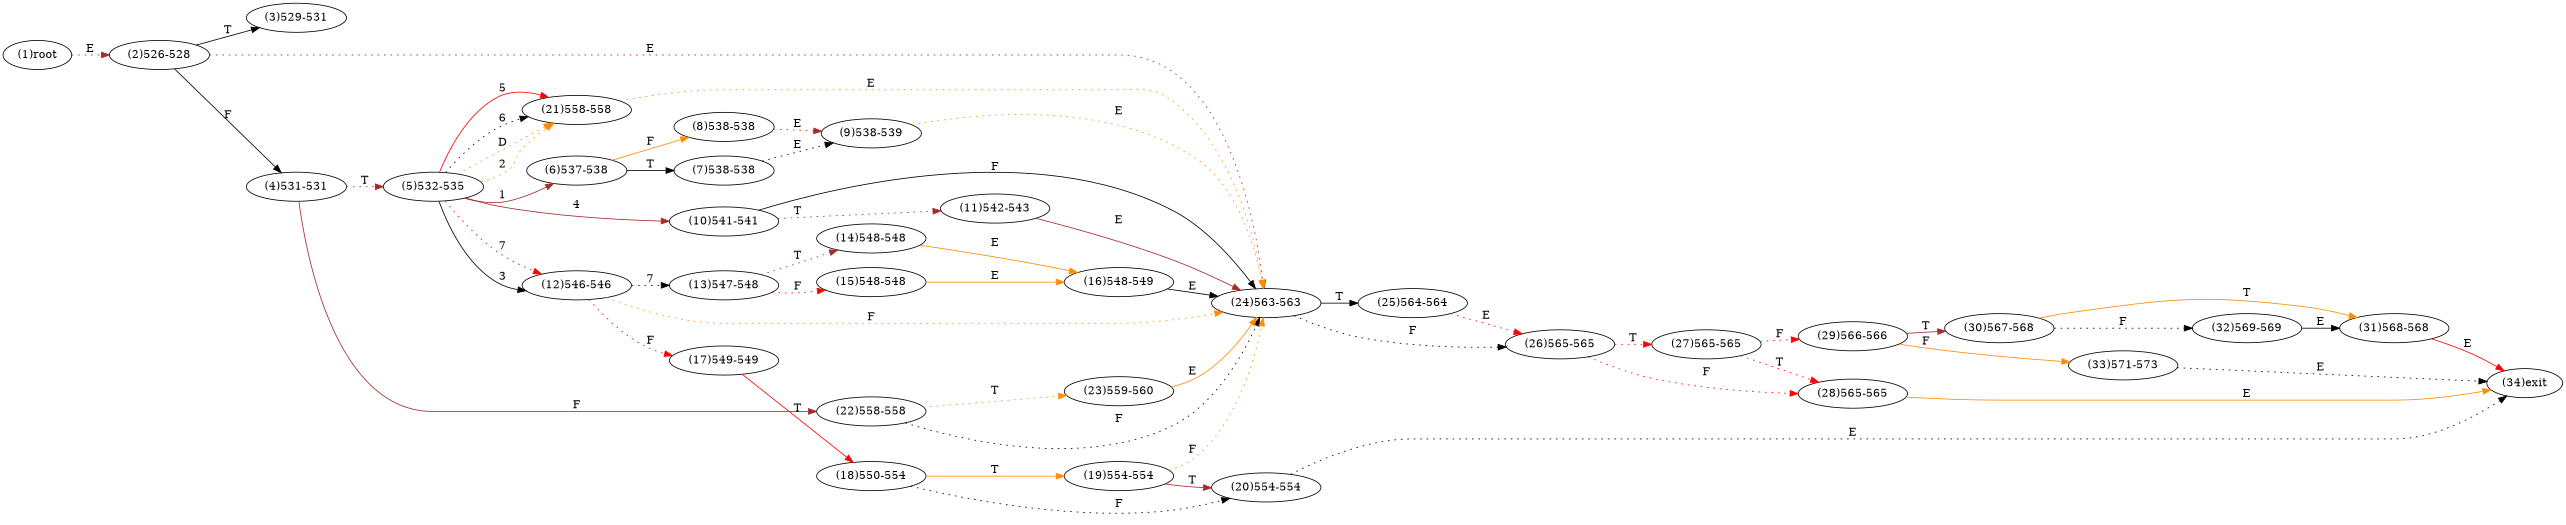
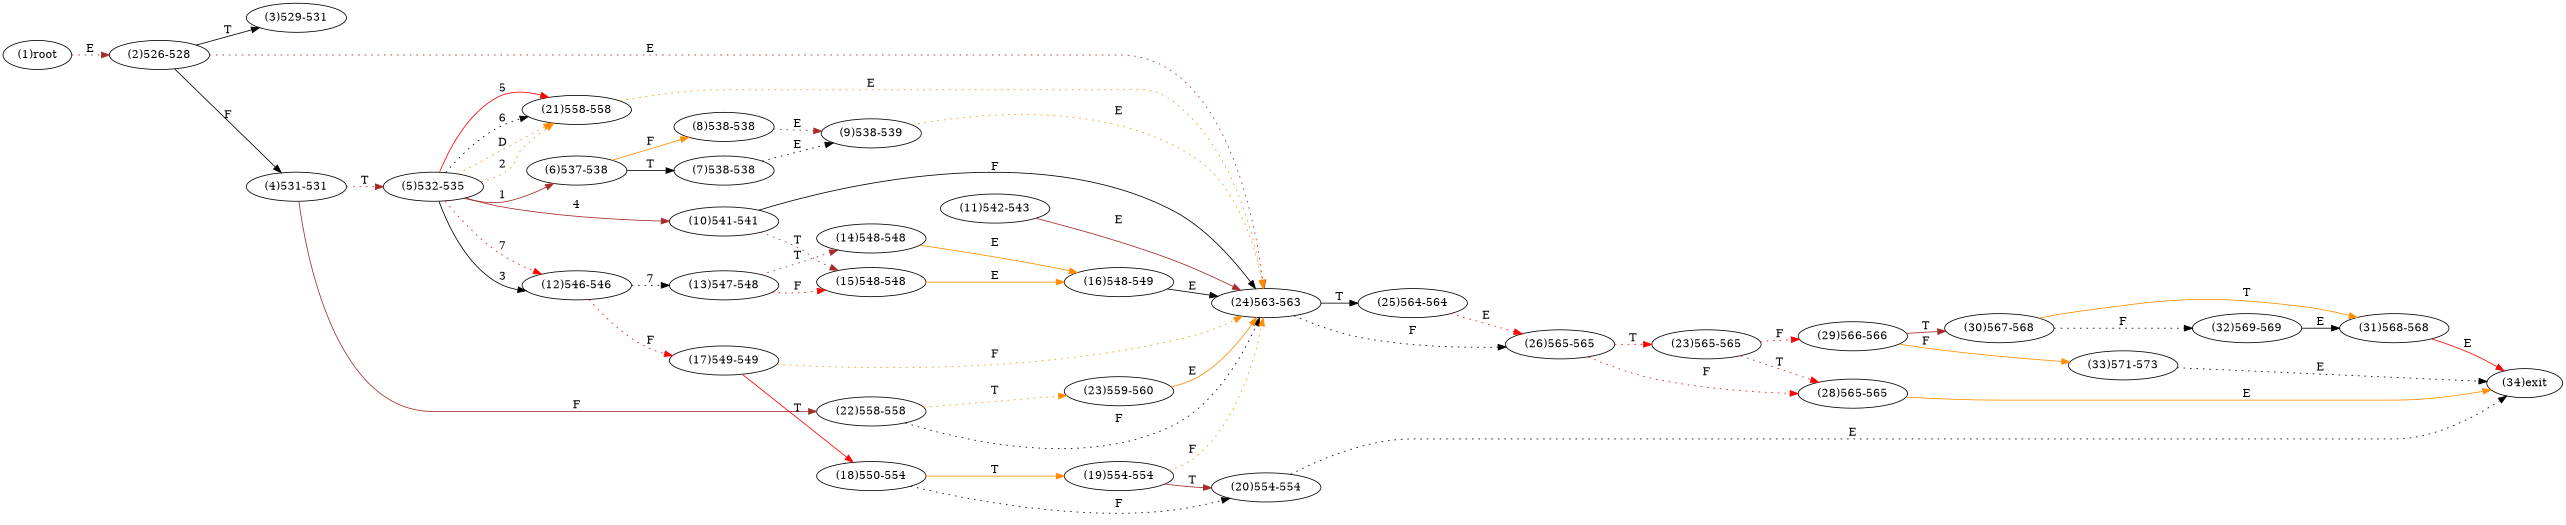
edge "(10)541-541" -> "(11)542-543": now "(10)541-541" -> "(15)548-548"
edge "(12)546-546" -> "(24)563-563": now "(17)549-549" -> "(24)563-563"
node "(27)565-565": label "(27)565-565" -> "(23)565-565"
